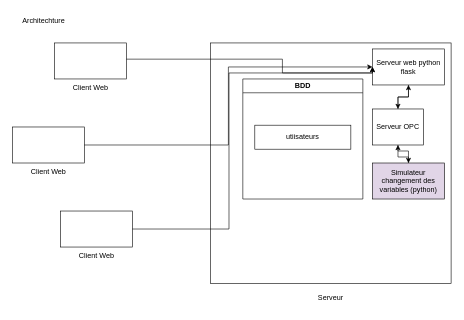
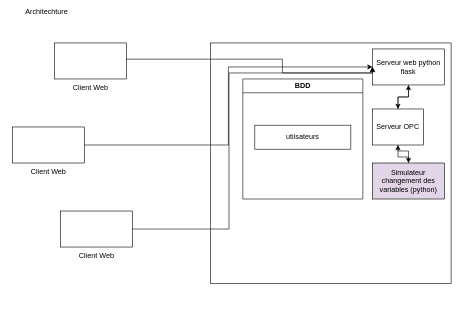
node "Architechture": moved (44, 21) -> (47, 12)
node "Serveur": removed
